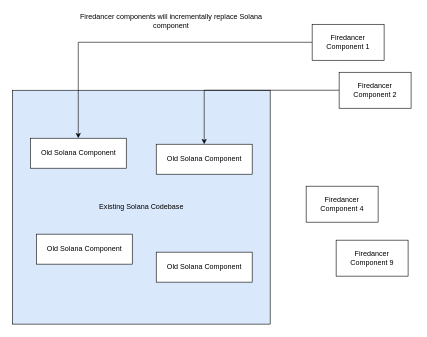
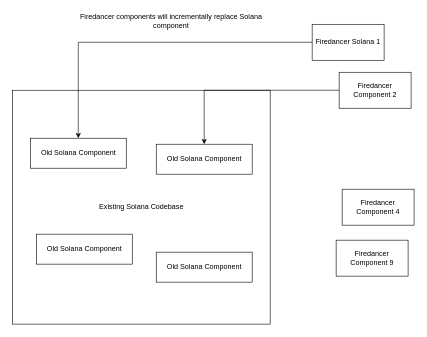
node "Firedancer Component 1": label "Firedancer Component 1" -> "Firedancer Solana 1"
node "Firedancer Component 4": moved (342, 204) -> (378, 207)
node "Existing Solana Codebase": fillcolor #dae8fc -> #ffffff
